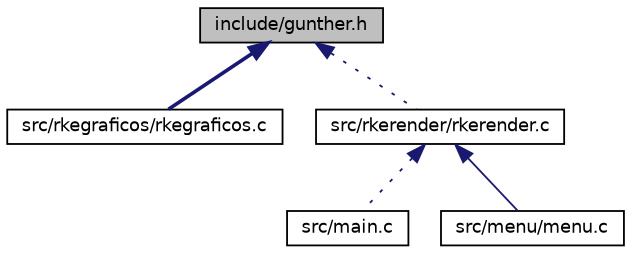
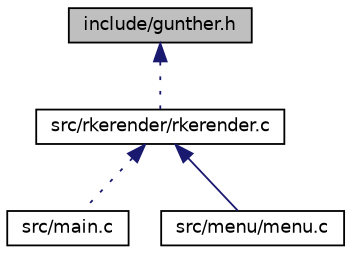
node "src/rkegraficos/rkegraficos.c": removed
